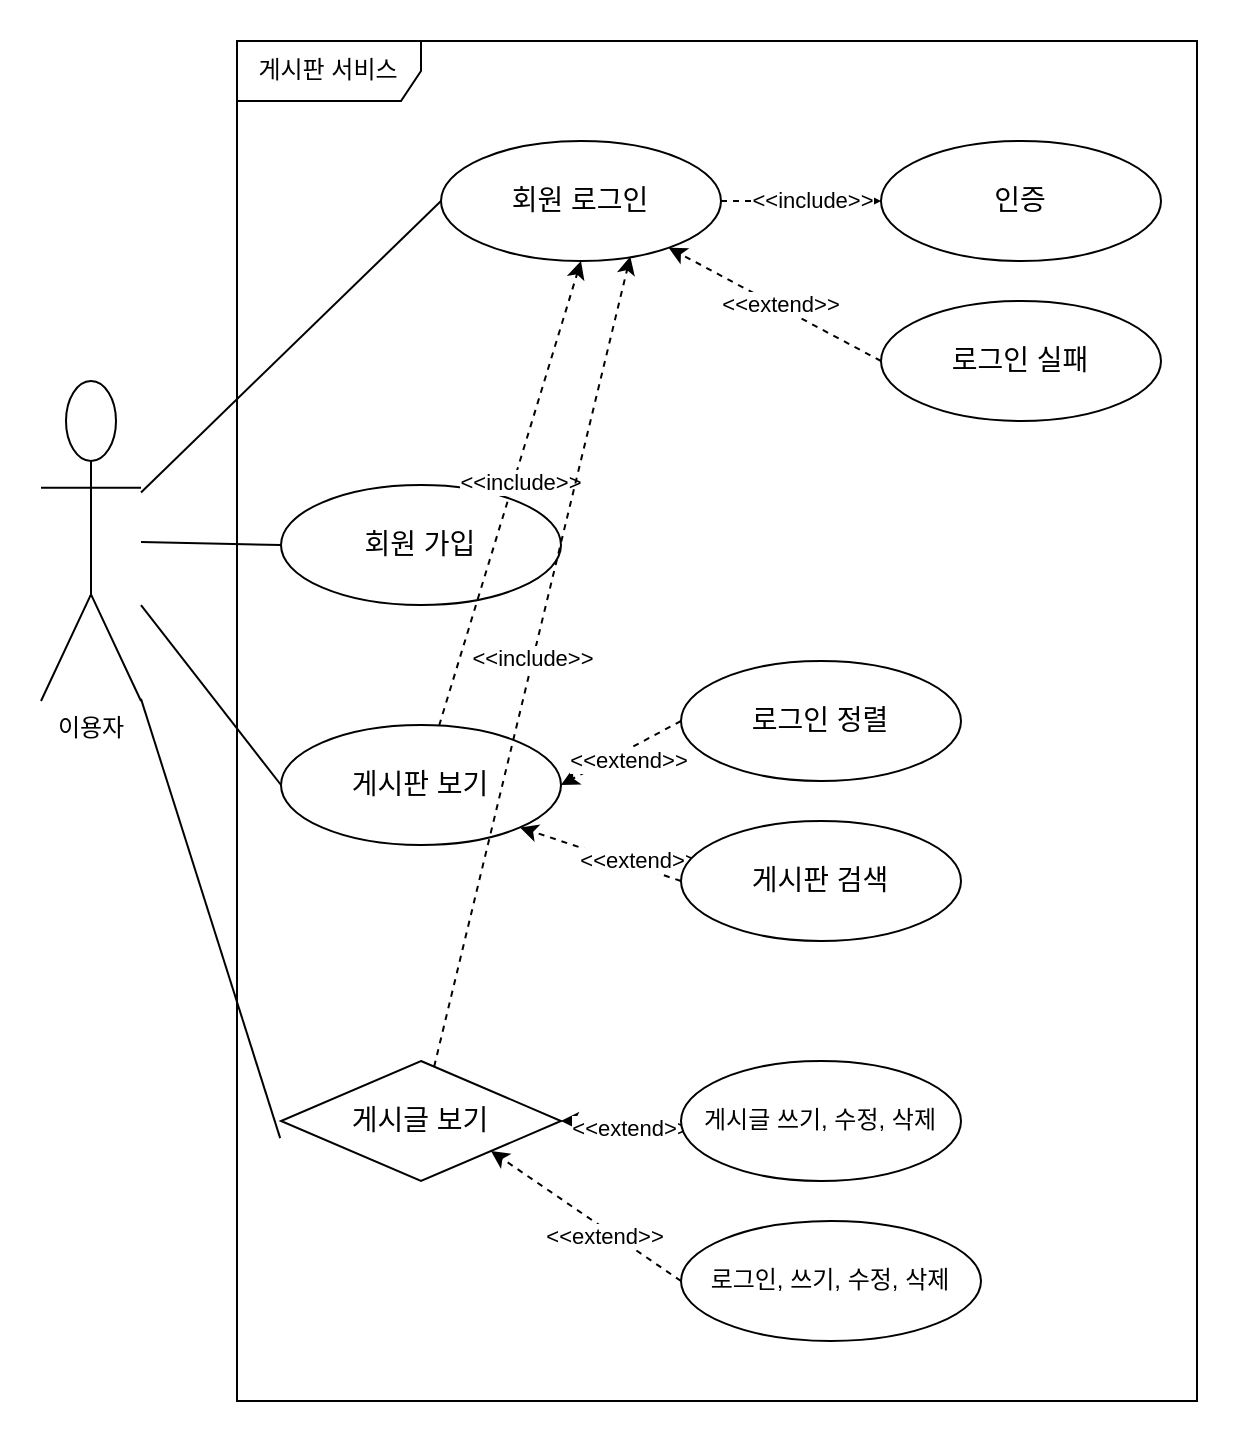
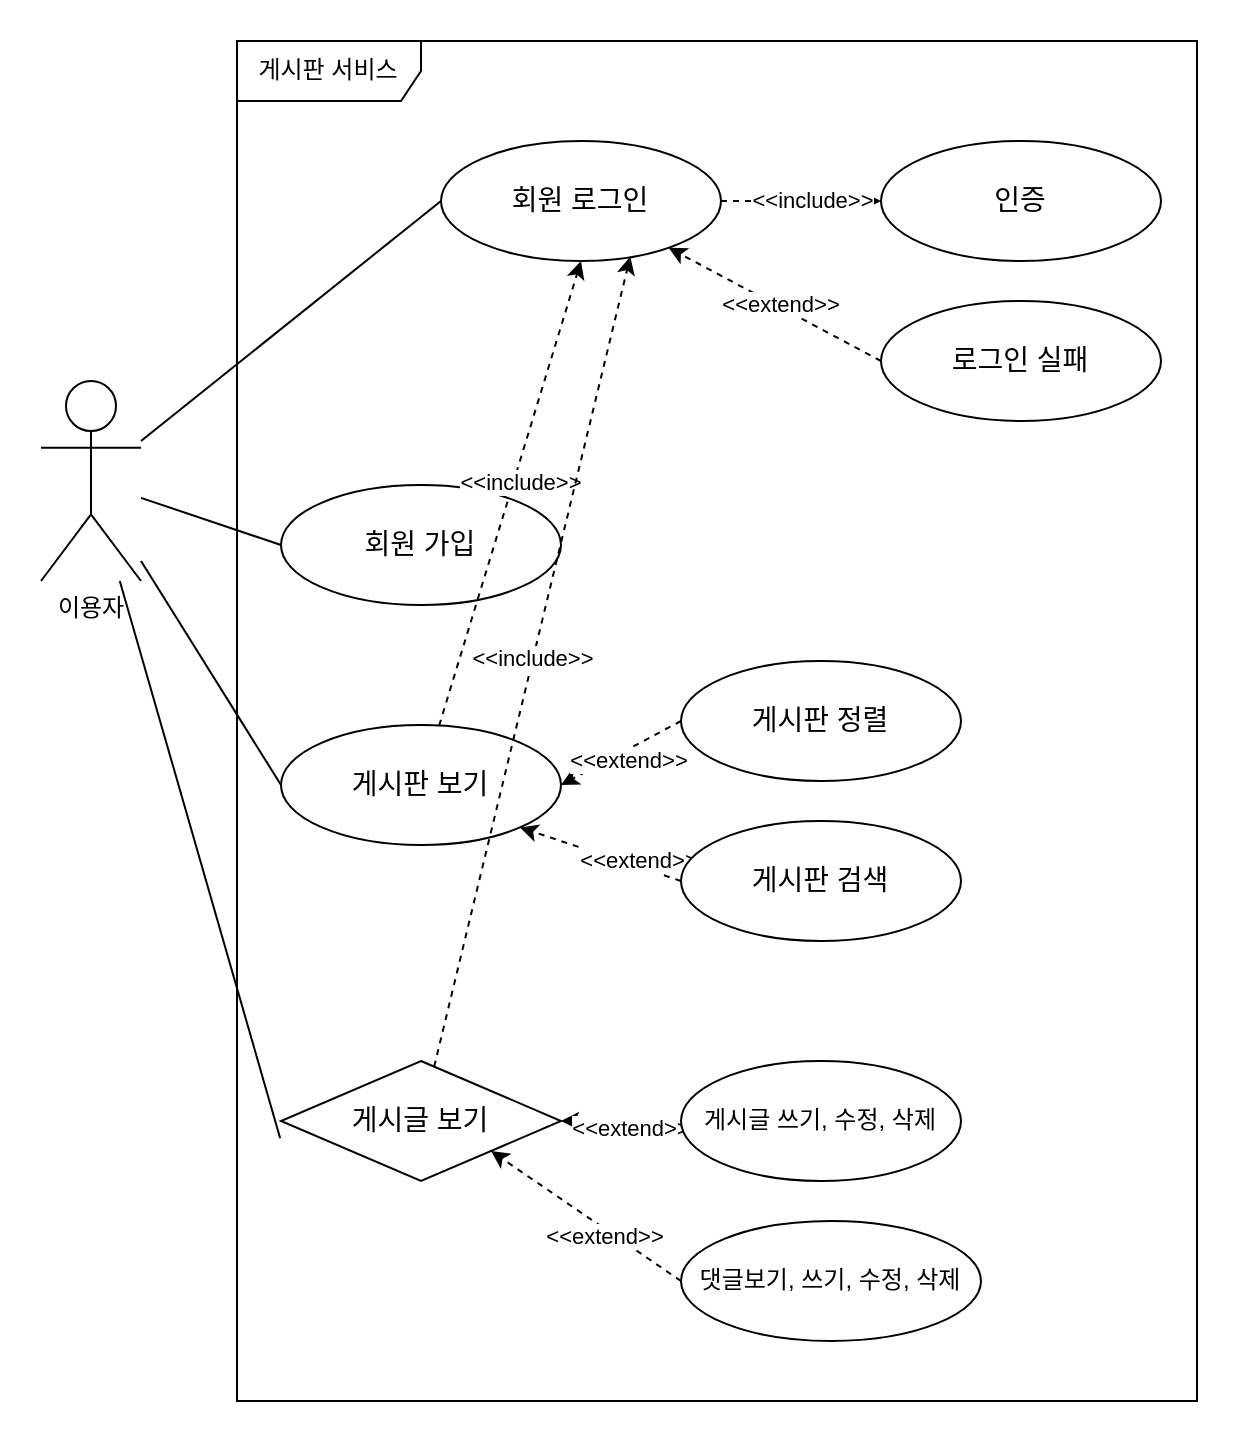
node "이용자": size 100x320 -> 100x200
node "로그인 정렬": label "로그인 정렬" -> "게시판 정렬"
node "로그인, 쓰기, 수정, 삭제": label "로그인, 쓰기, 수정, 삭제" -> "댓글보기, 쓰기, 수정, 삭제"
